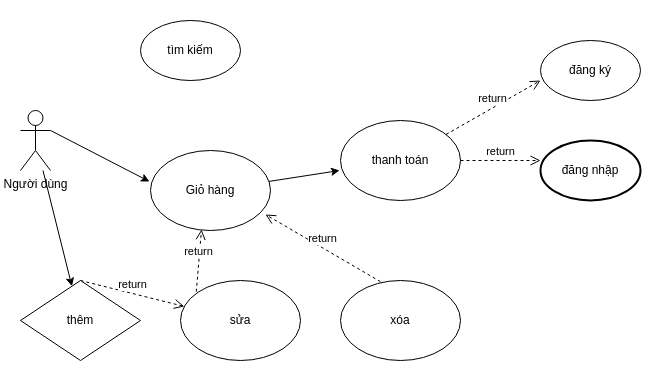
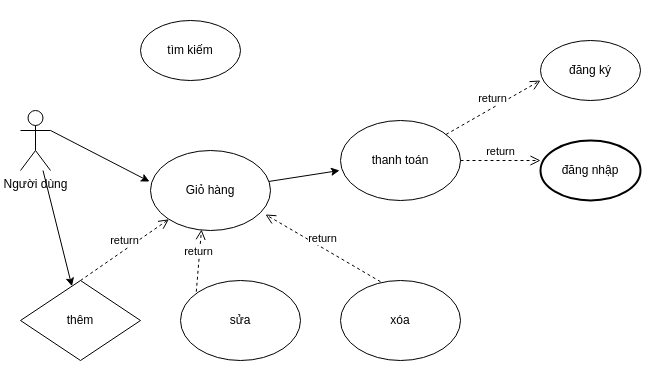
edge "thêm" -> "sửa": now "thêm" -> "Giỏ hàng"
